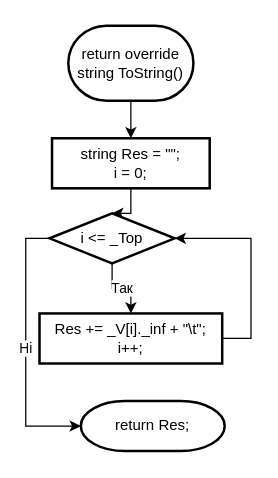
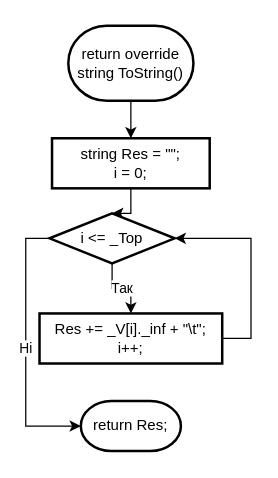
node "return Res;": size 144x50 -> 100x50
